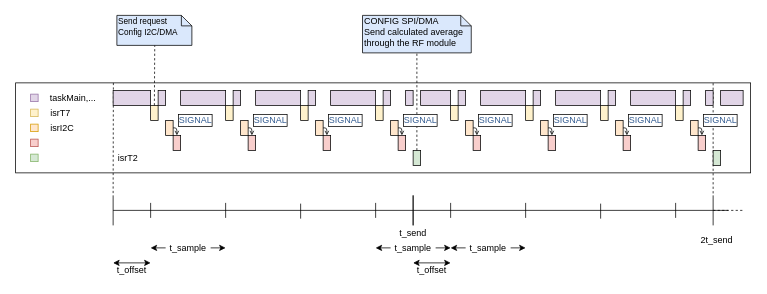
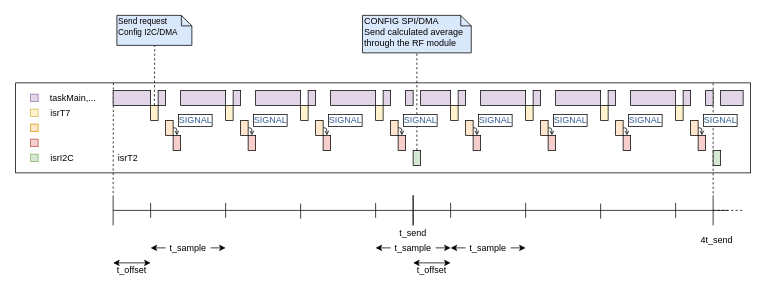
node "isrI2C": moved (62, 128) -> (62, 158)
node "2t_send": label "2t_send" -> "4t_send"
